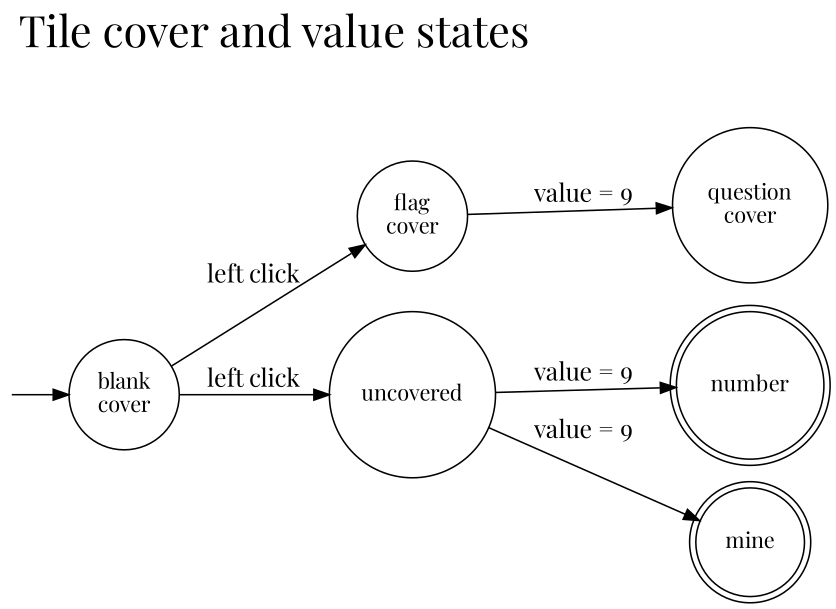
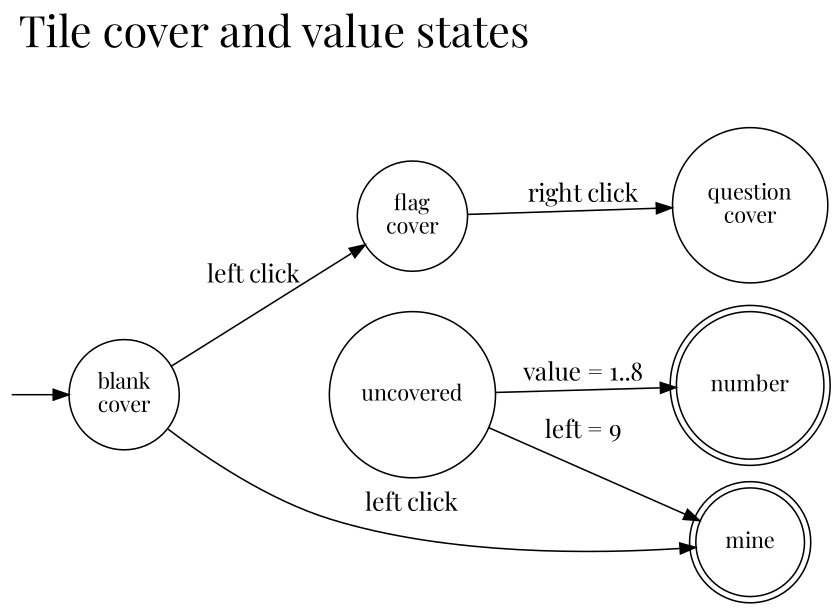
edge "flag cover" -> "question cover": label "value = 9" -> "right click"
edge "uncovered" -> "number": label "value = 9" -> "value = 1..8"
edge "blank cover" -> "uncovered": now "blank cover" -> "mine"
edge "uncovered" -> "mine": label "value = 9" -> "left = 9"
